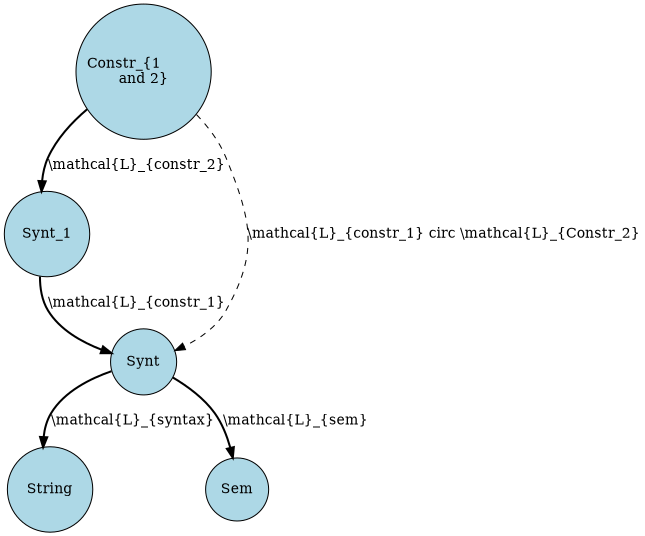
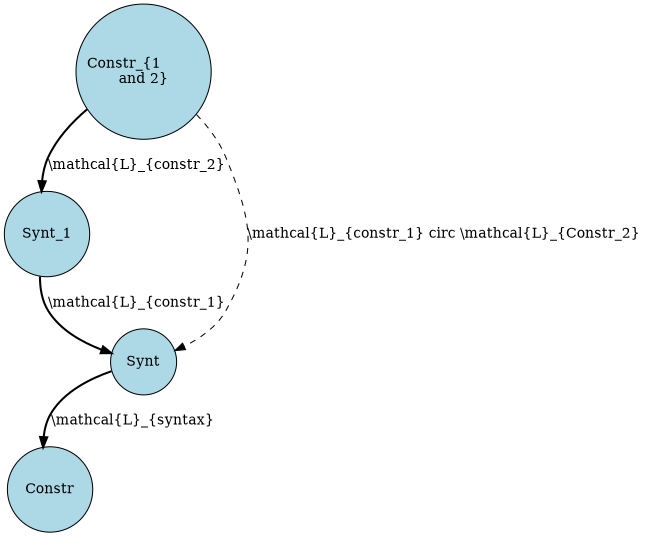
node "String": label "String" -> "Constr"
node "Sem": removed
